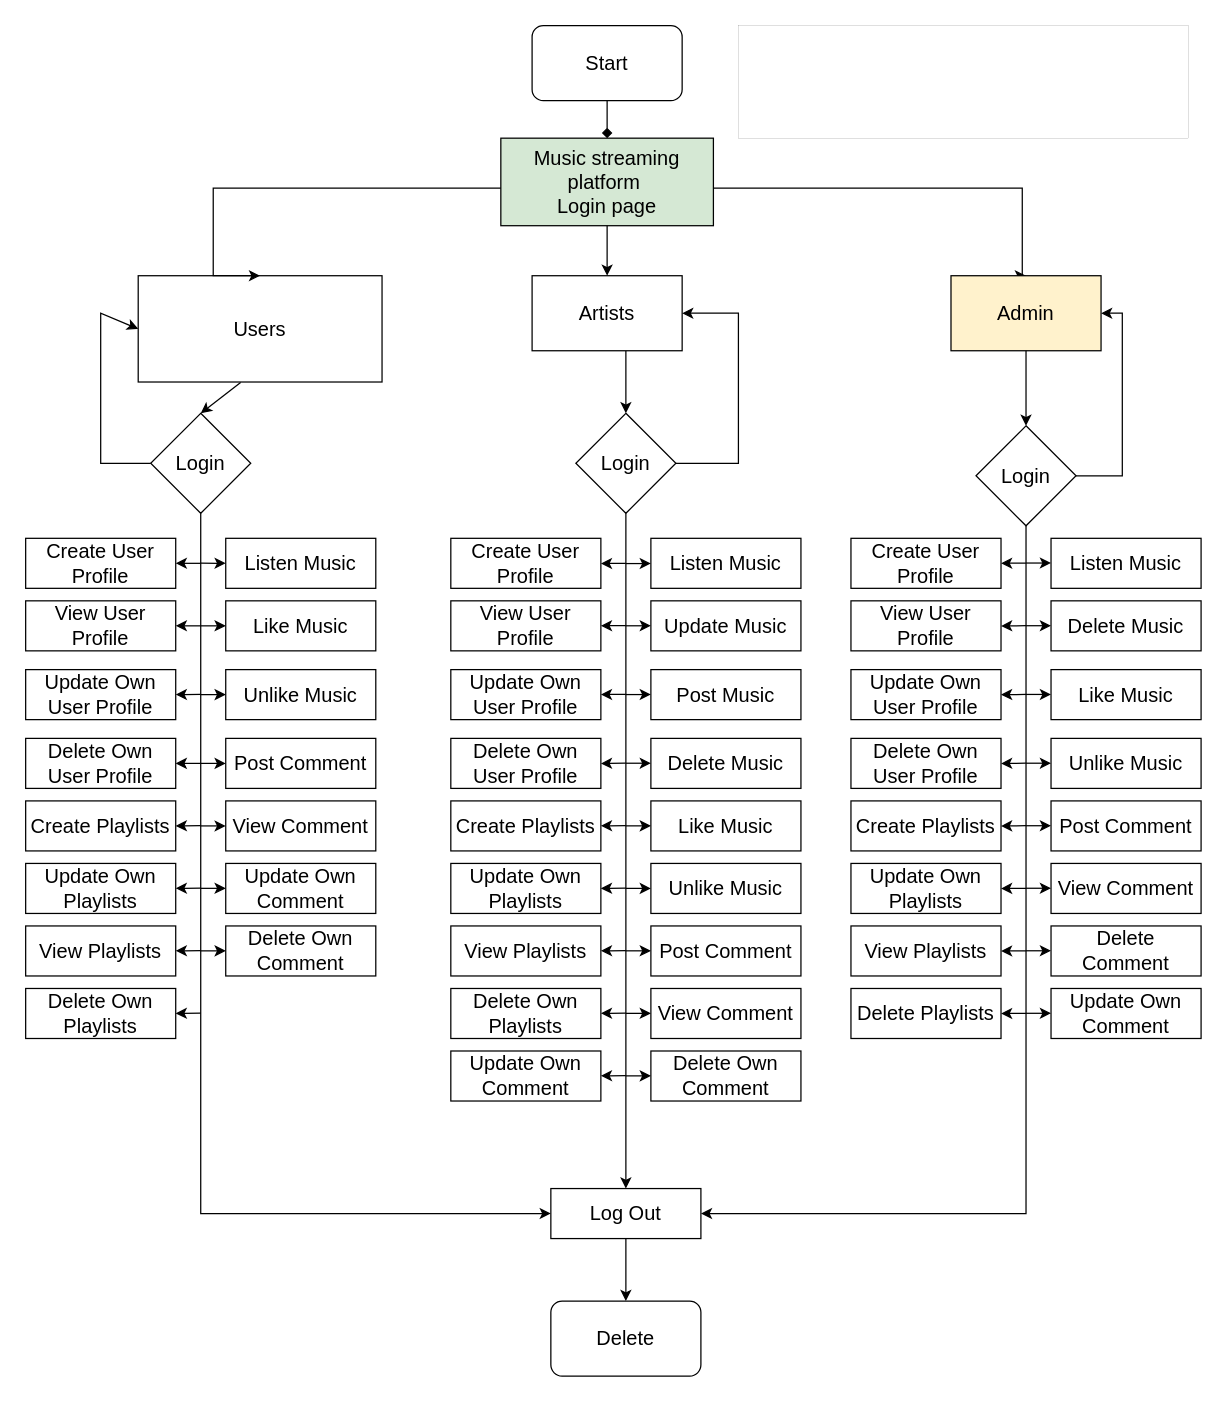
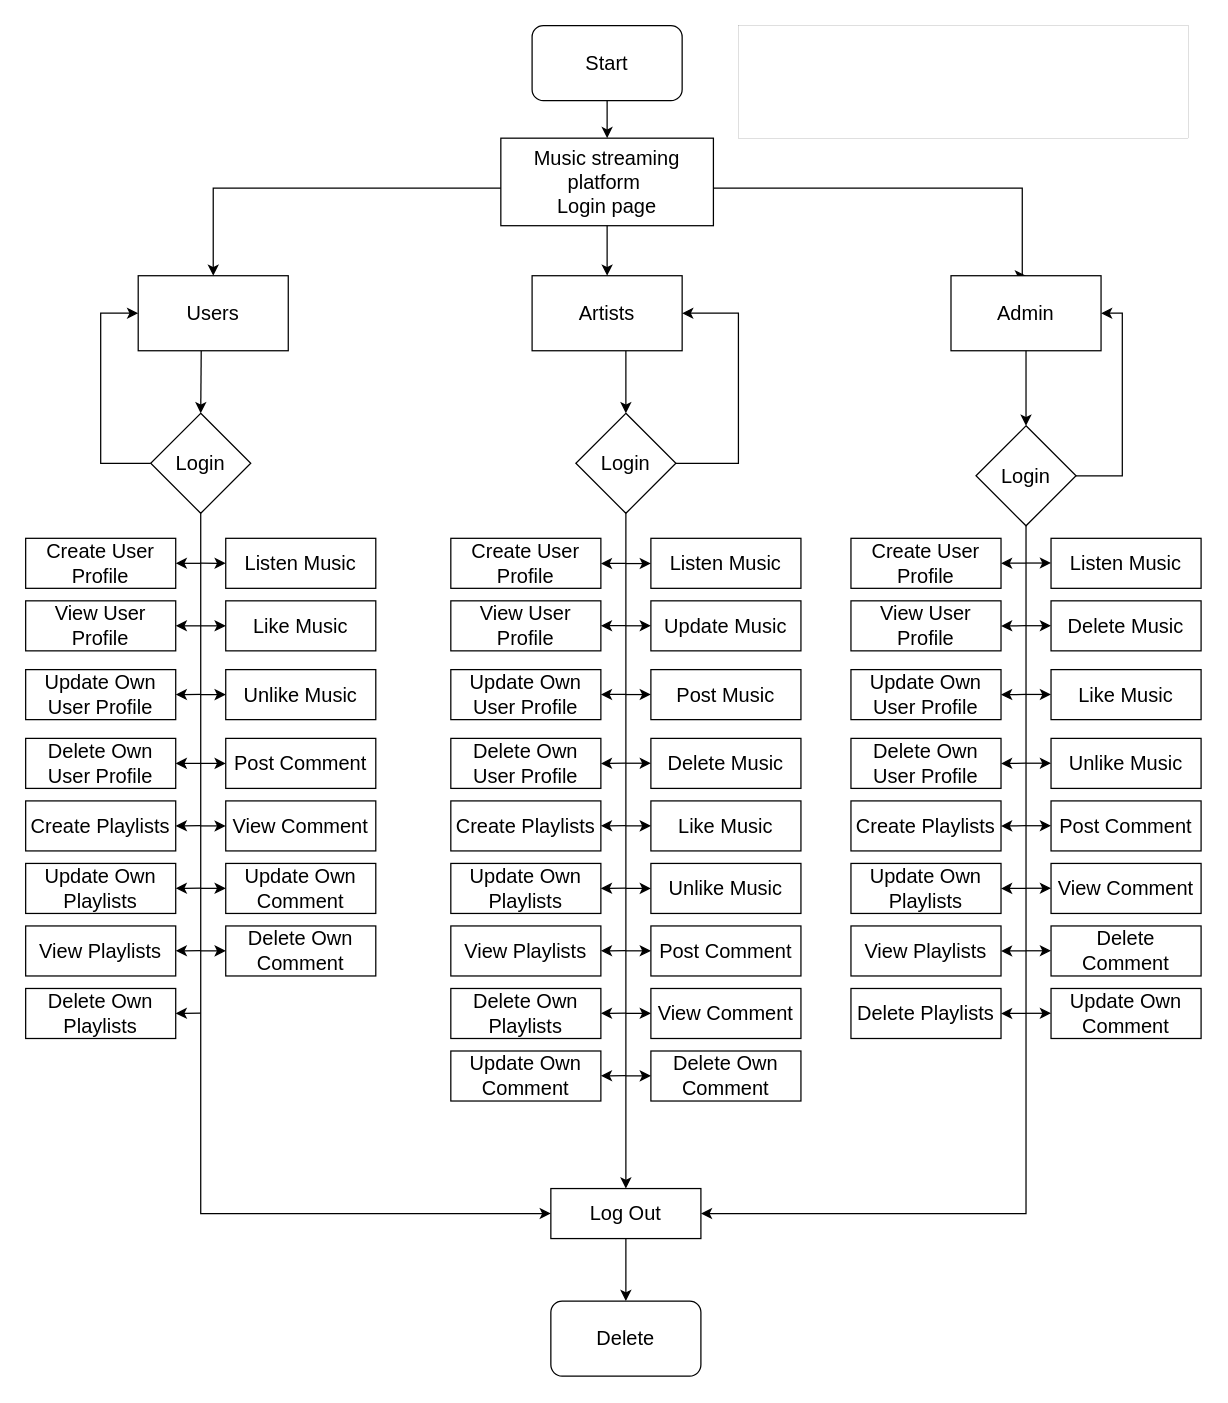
edge "Start" -> "Music streaming platform Login page": arrowhead diamond -> classic
node "Music streaming platform Login page": fillcolor #d5e8d4 -> #ffffff
node "Admin": fillcolor #fff2cc -> #ffffff
node "Users": size 244x106 -> 150x75
